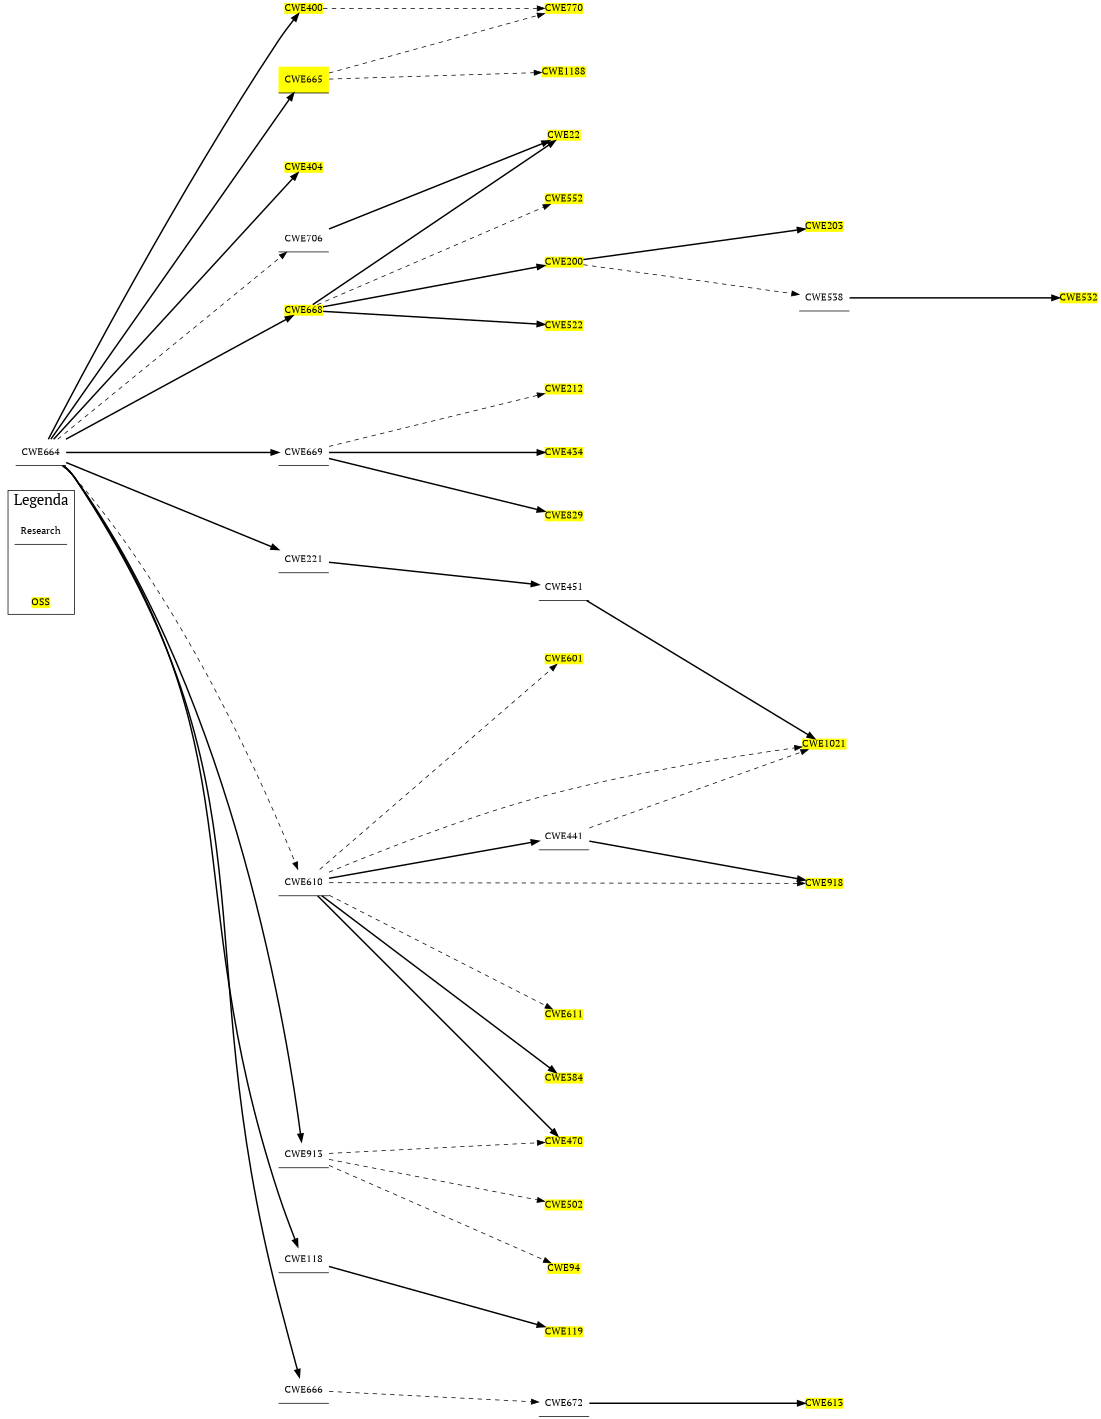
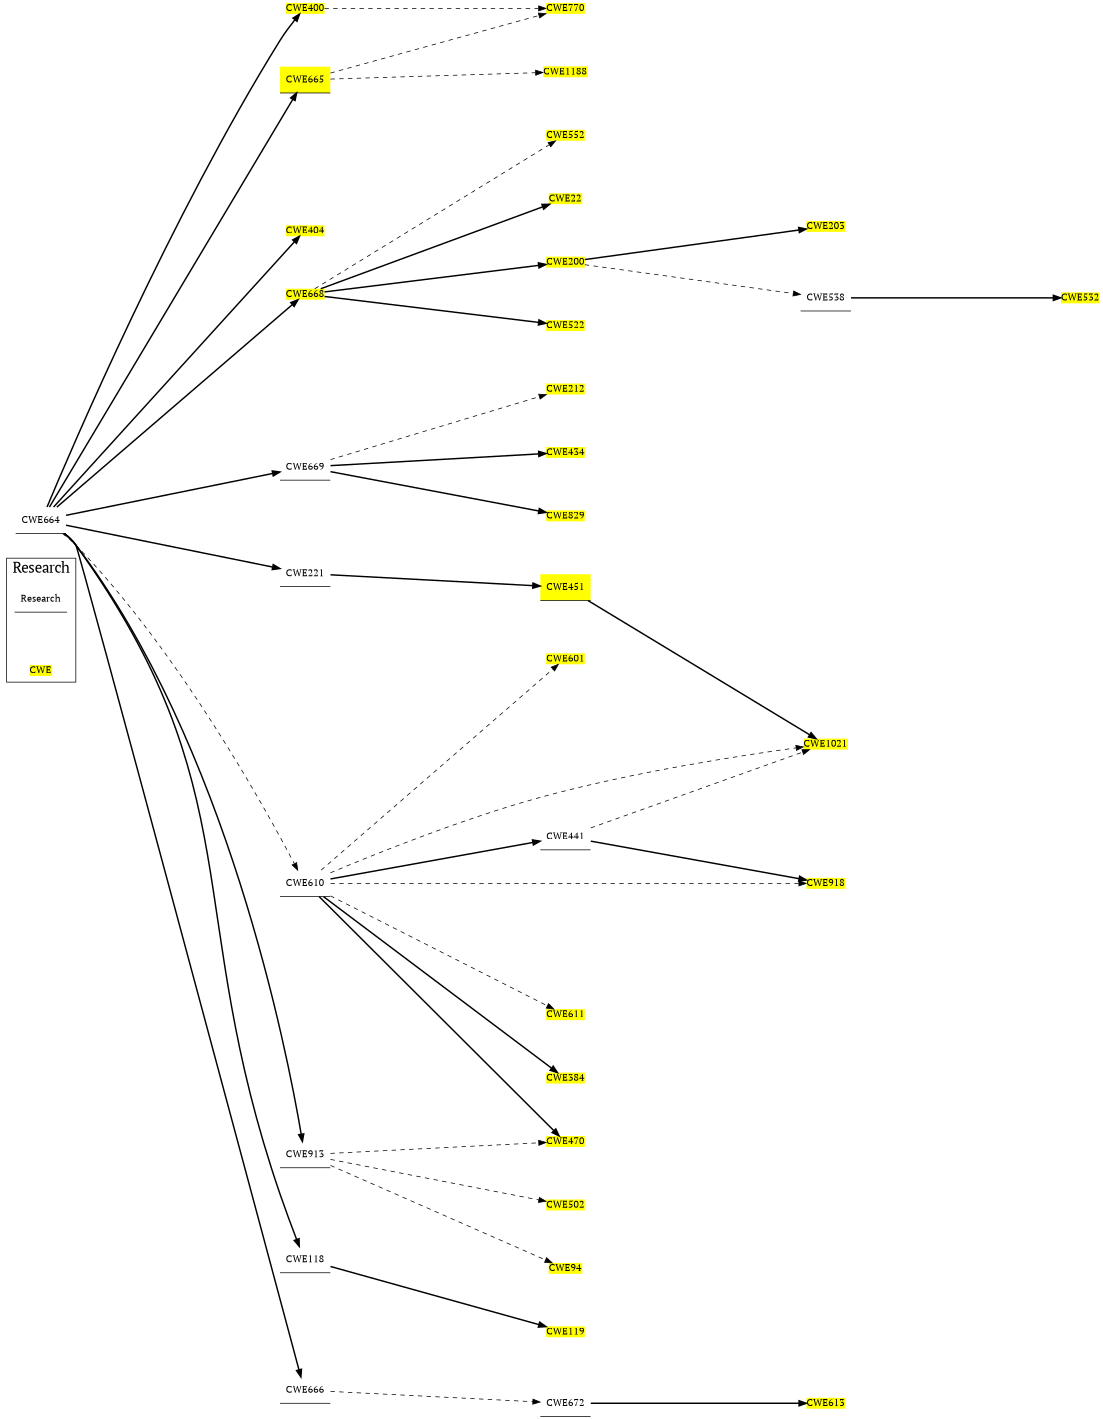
node "CWE706": removed
cluster "Legenda": label "Legenda" -> "Research"
node "CWE451": fillcolor white -> yellow
node "OSS": label "OSS" -> "CWE"
